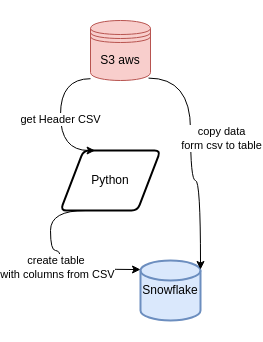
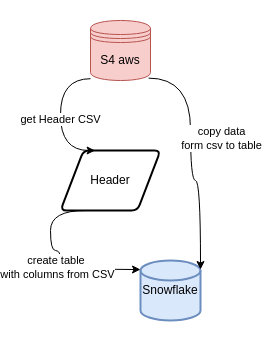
node "S3 aws": label "S3 aws" -> "S4 aws"
node "Python": label "Python" -> "Header"
